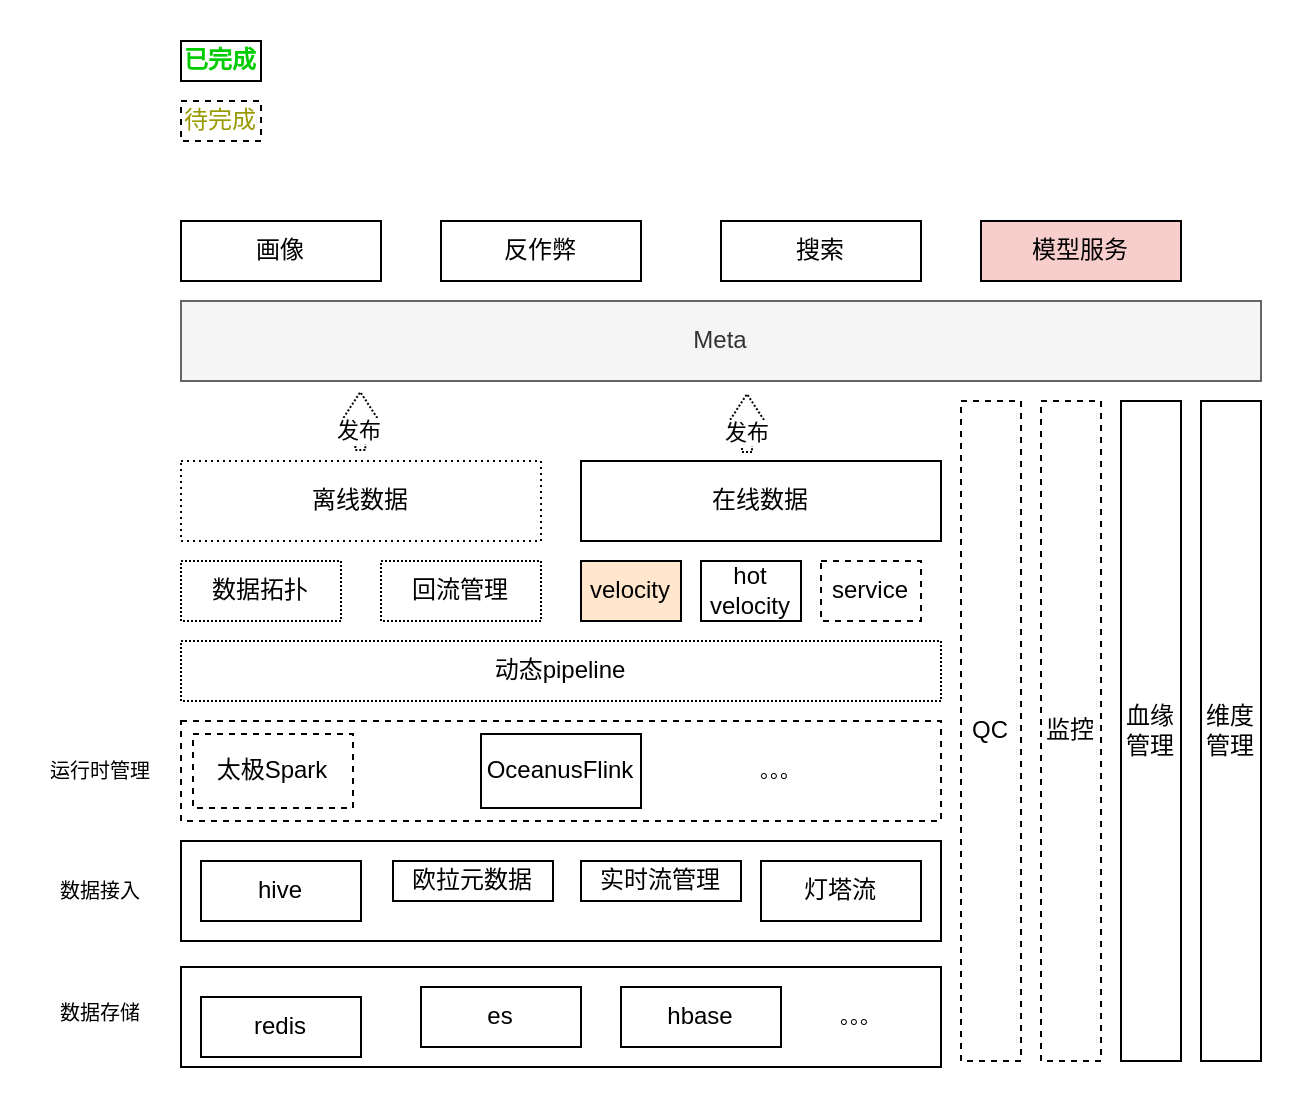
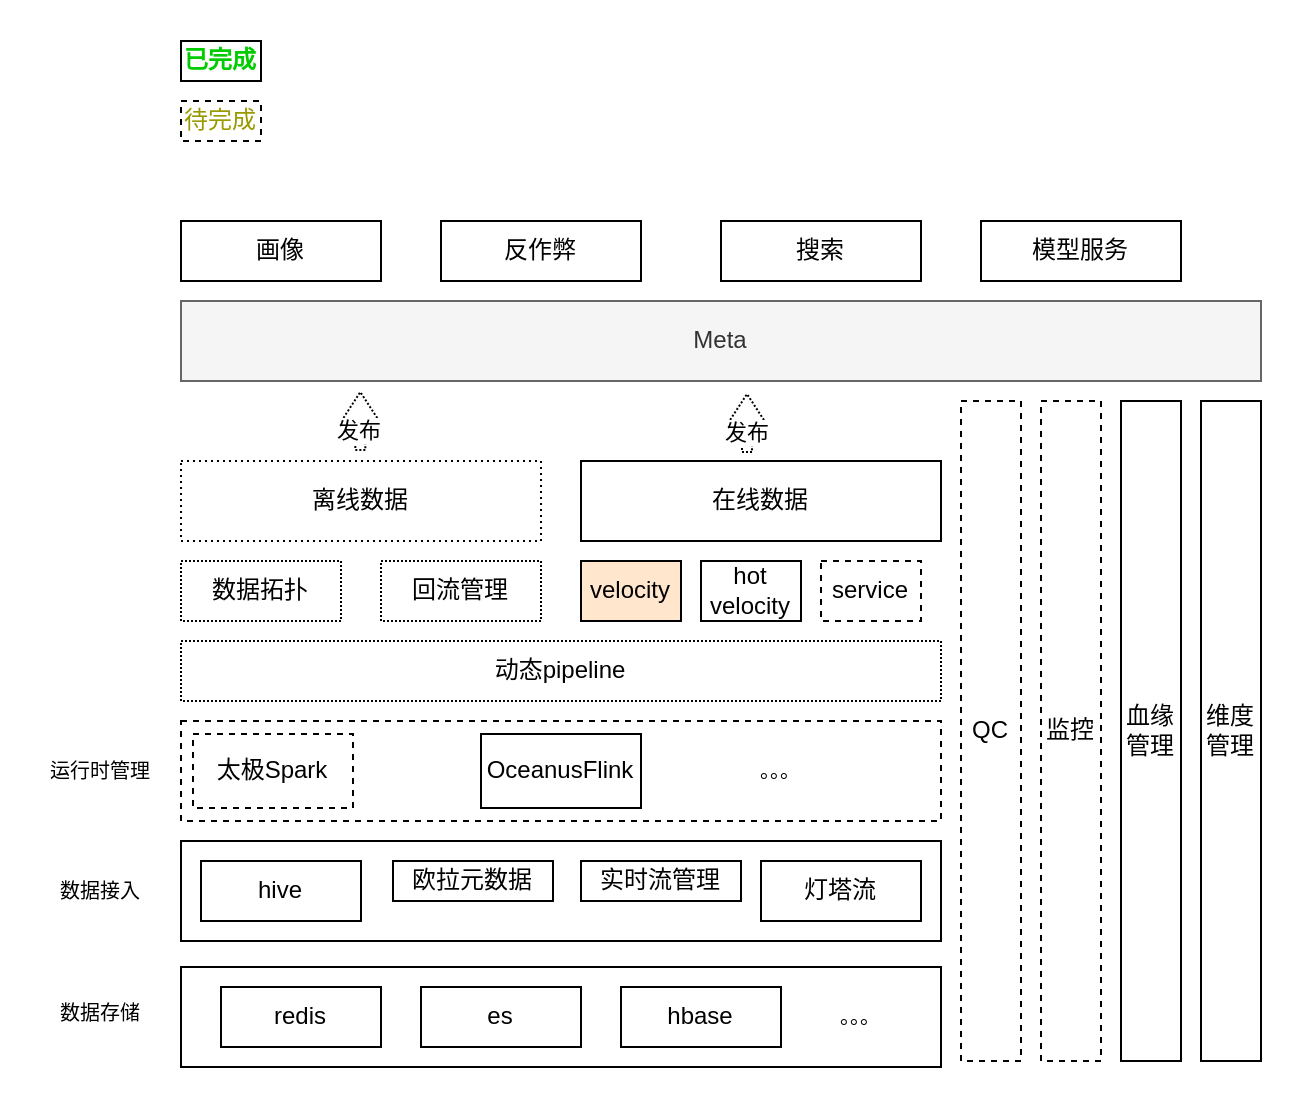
node "模型服务": fillcolor #f8cecc -> #ffffff
node "redis": moved (281, 1027) -> (301, 1017)
